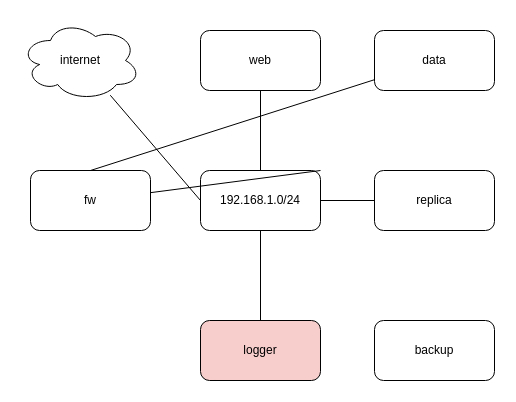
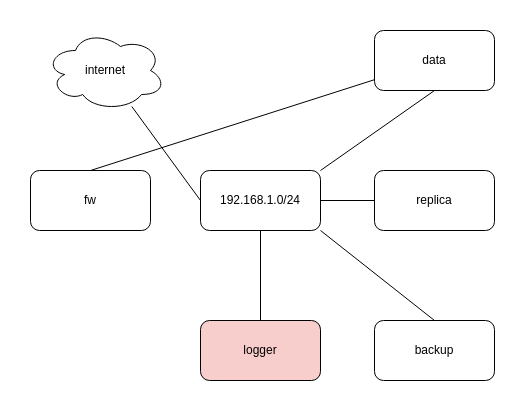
node "internet": moved (81, 61) -> (106, 71)
node "web": removed
edge "web" -- "192.168.1.0/24": removed
edge "fw" -- "192.168.1.0/24": now "data" -- "192.168.1.0/24"
edge "192.168.1.0/24" -- "backup": added
